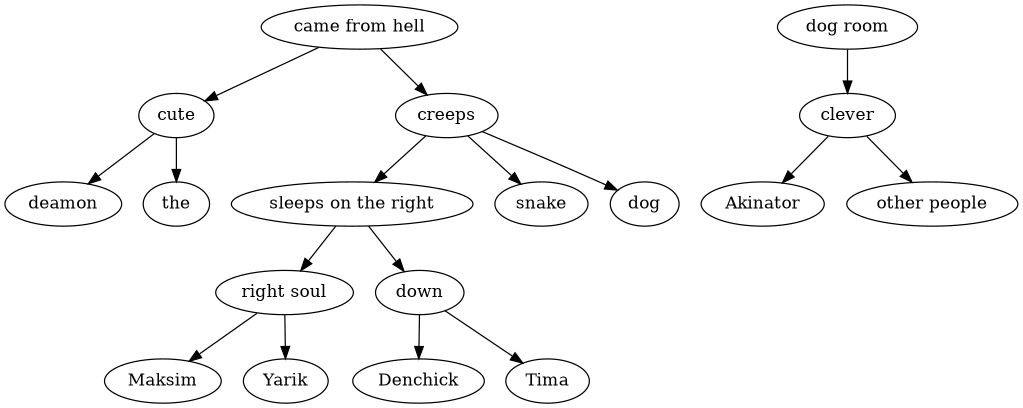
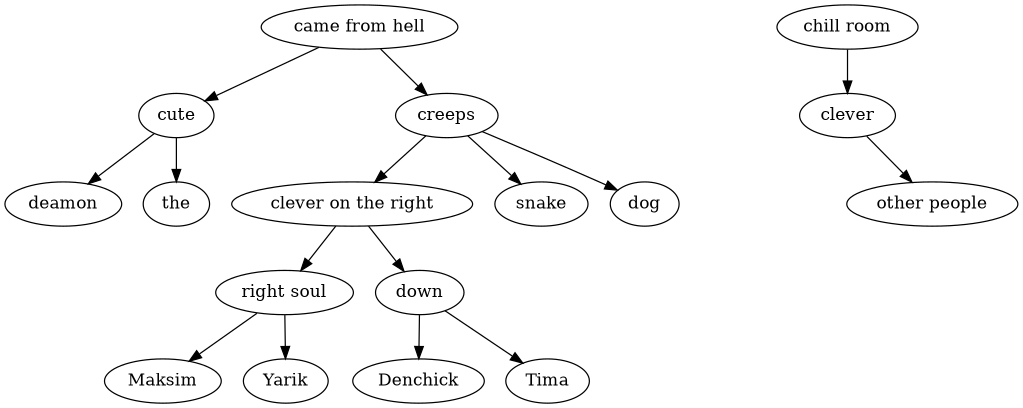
node "dog room": label "dog room" -> "chill room"
node "sleeps on the right": label "sleeps on the right" -> "clever on the right"
node "Akinator": removed
